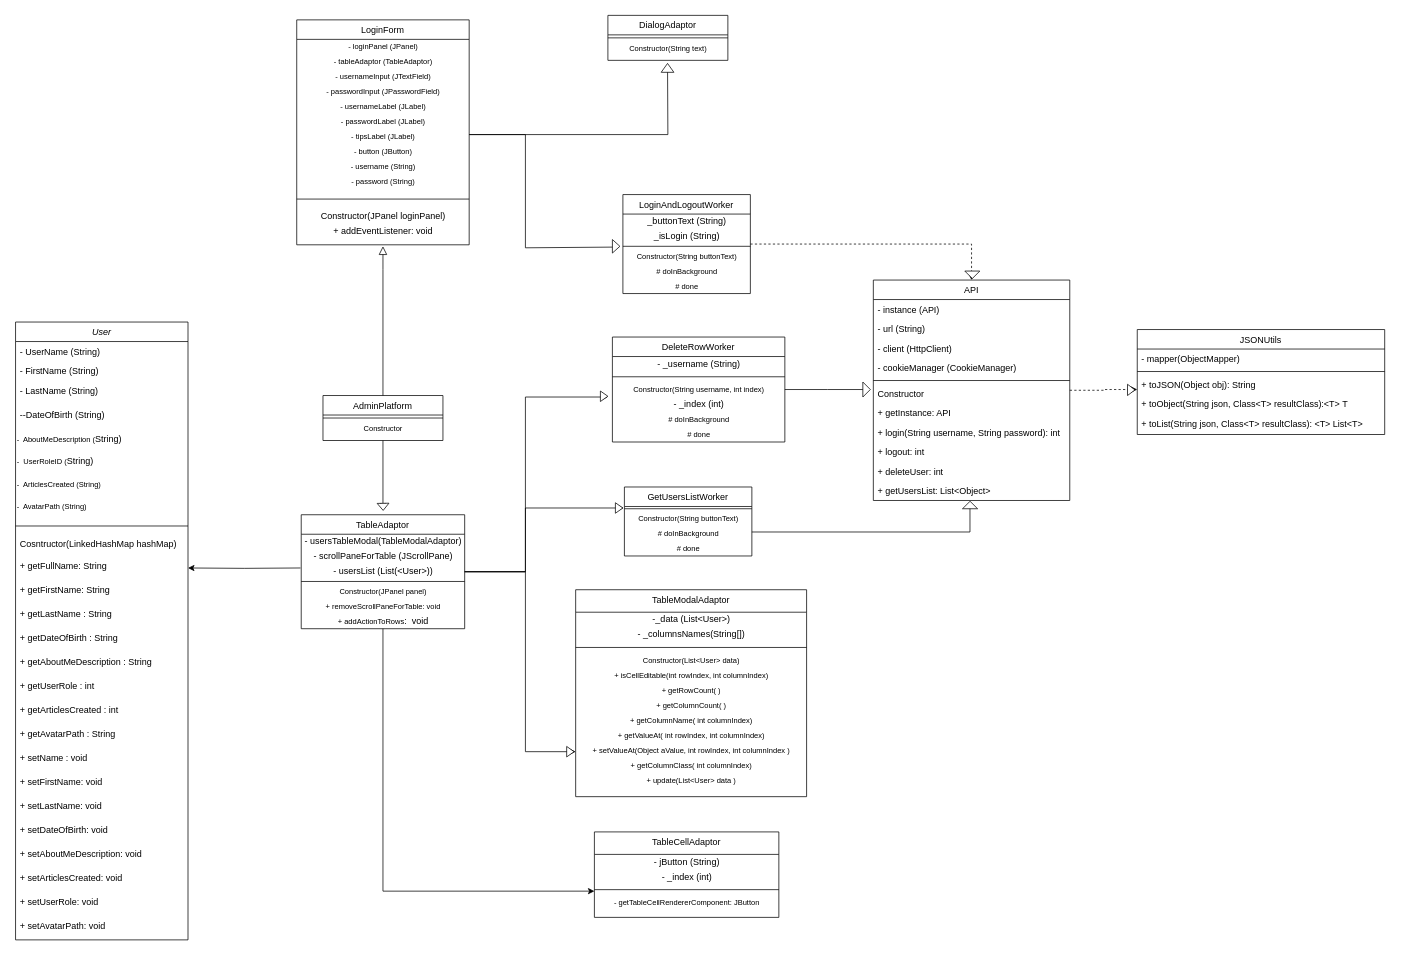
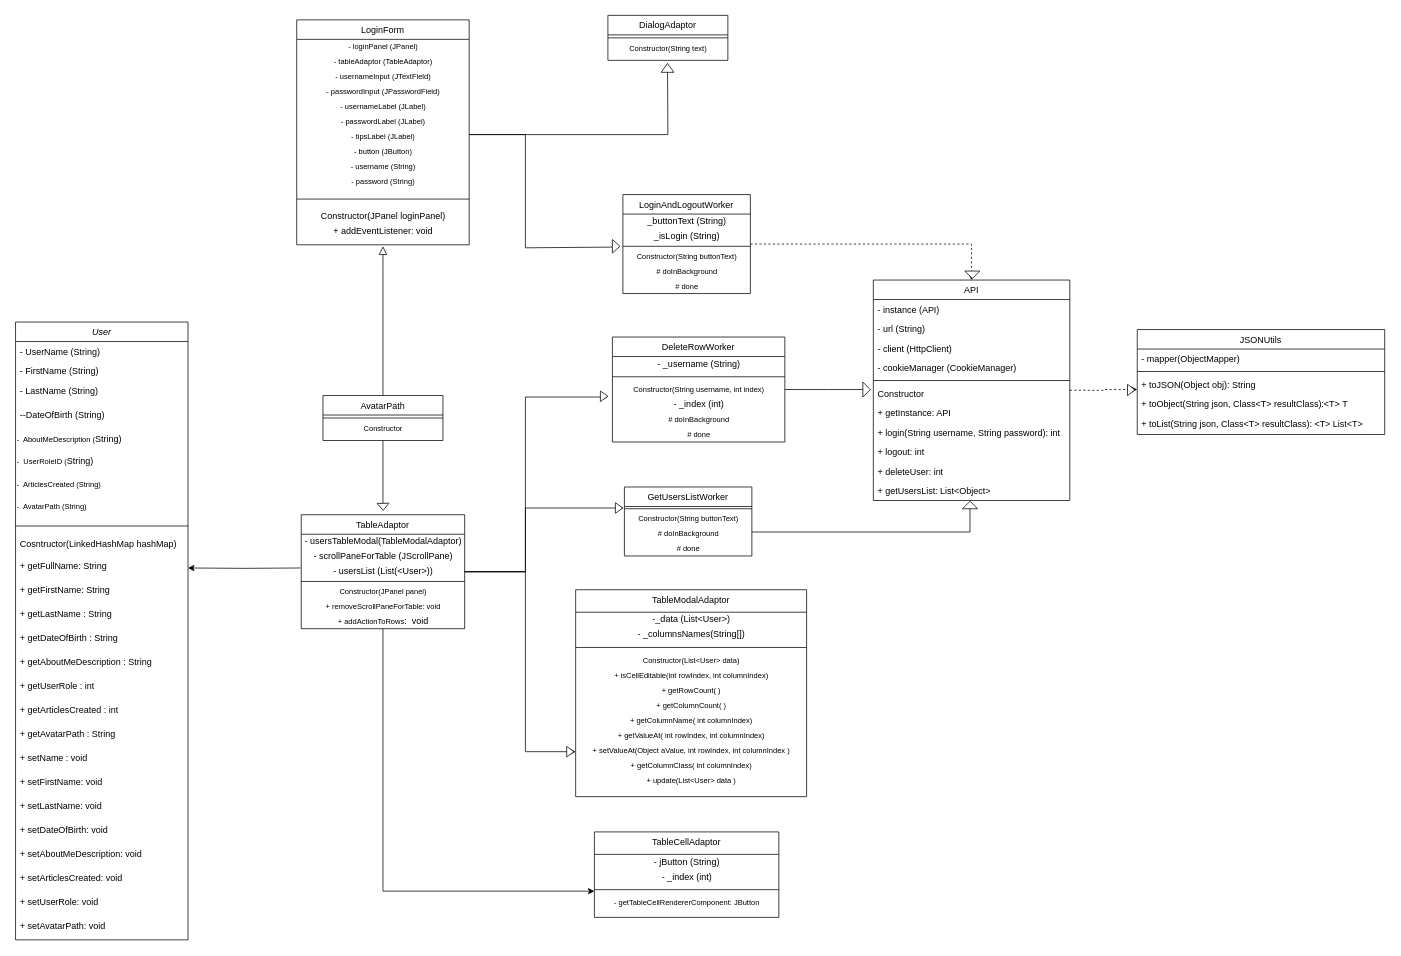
node "AdminPlatform": label "AdminPlatform" -> "AvatarPath"
